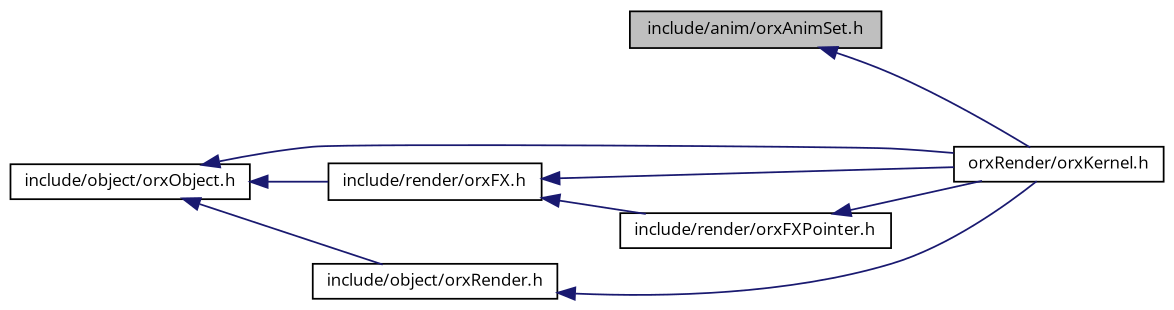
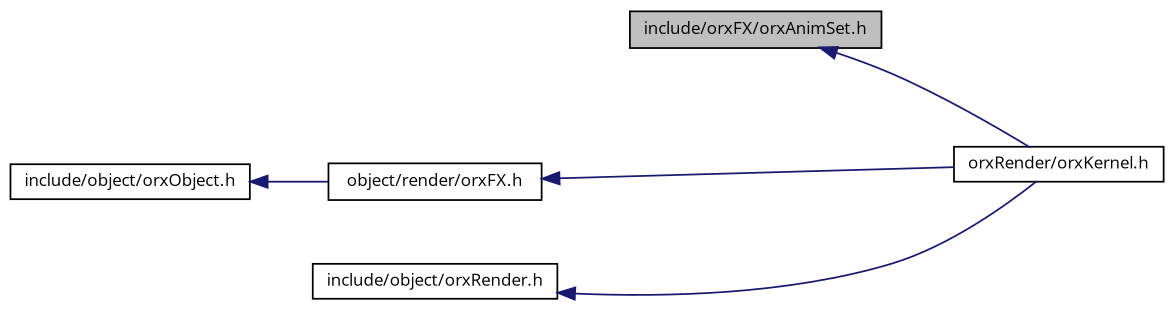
node "include/anim/orxAnimSet.h": label "include/anim/orxAnimSet.h" -> "include/orxFX/orxAnimSet.h"
edge "orxRender/orxKernel.h" -> "include/object/orxObject.h": removed
node "include/render/orxFX.h": label "include/render/orxFX.h" -> "object/render/orxFX.h"
node "include/render/orxFXPointer.h": removed
edge "include/object/orxRender.h" -> "include/object/orxObject.h": removed
